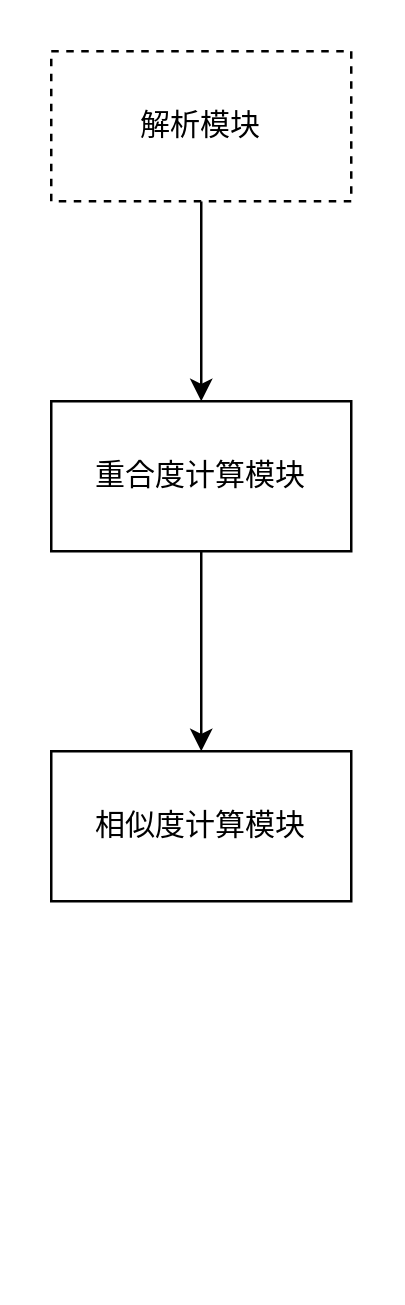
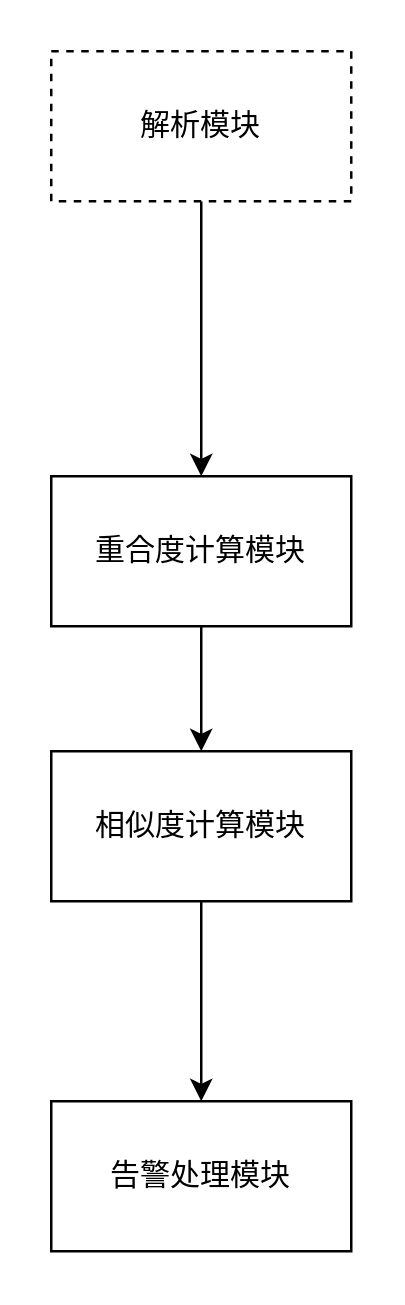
node "重合度计算模块": moved (201, 476) -> (201, 551)
edge "相似度计算模块" -> "告警处理模块": added
node "告警处理模块": added
